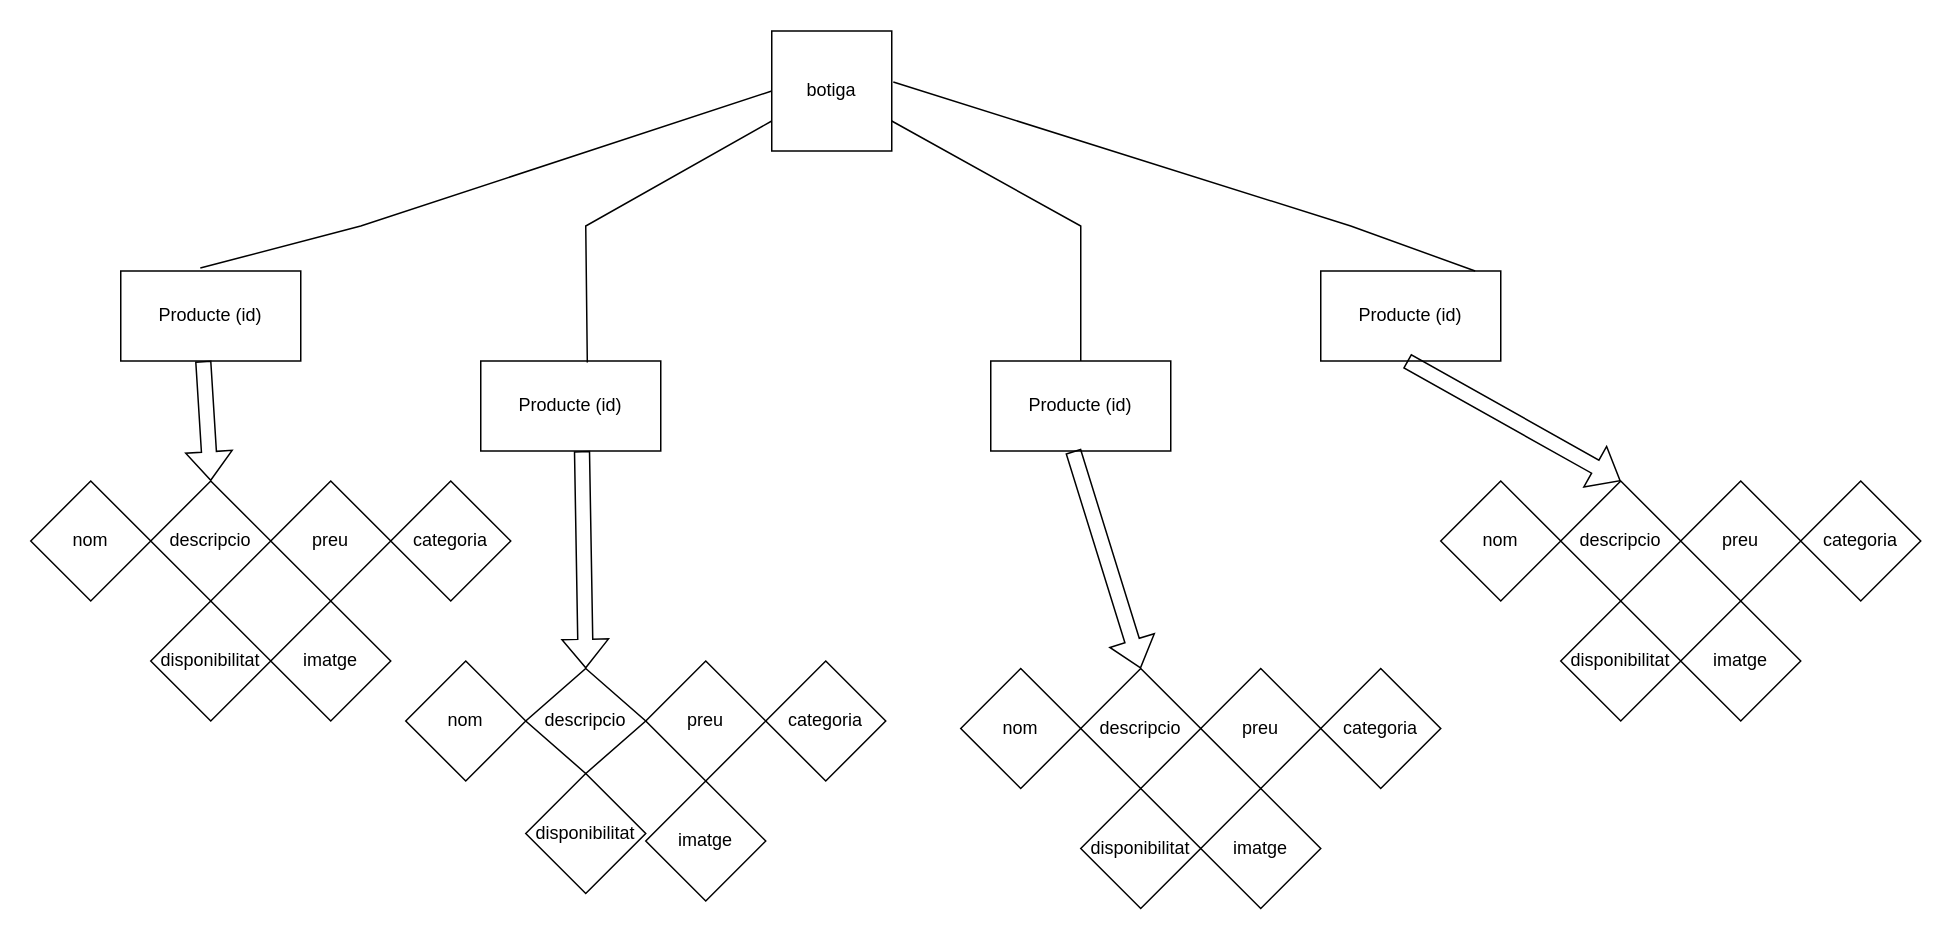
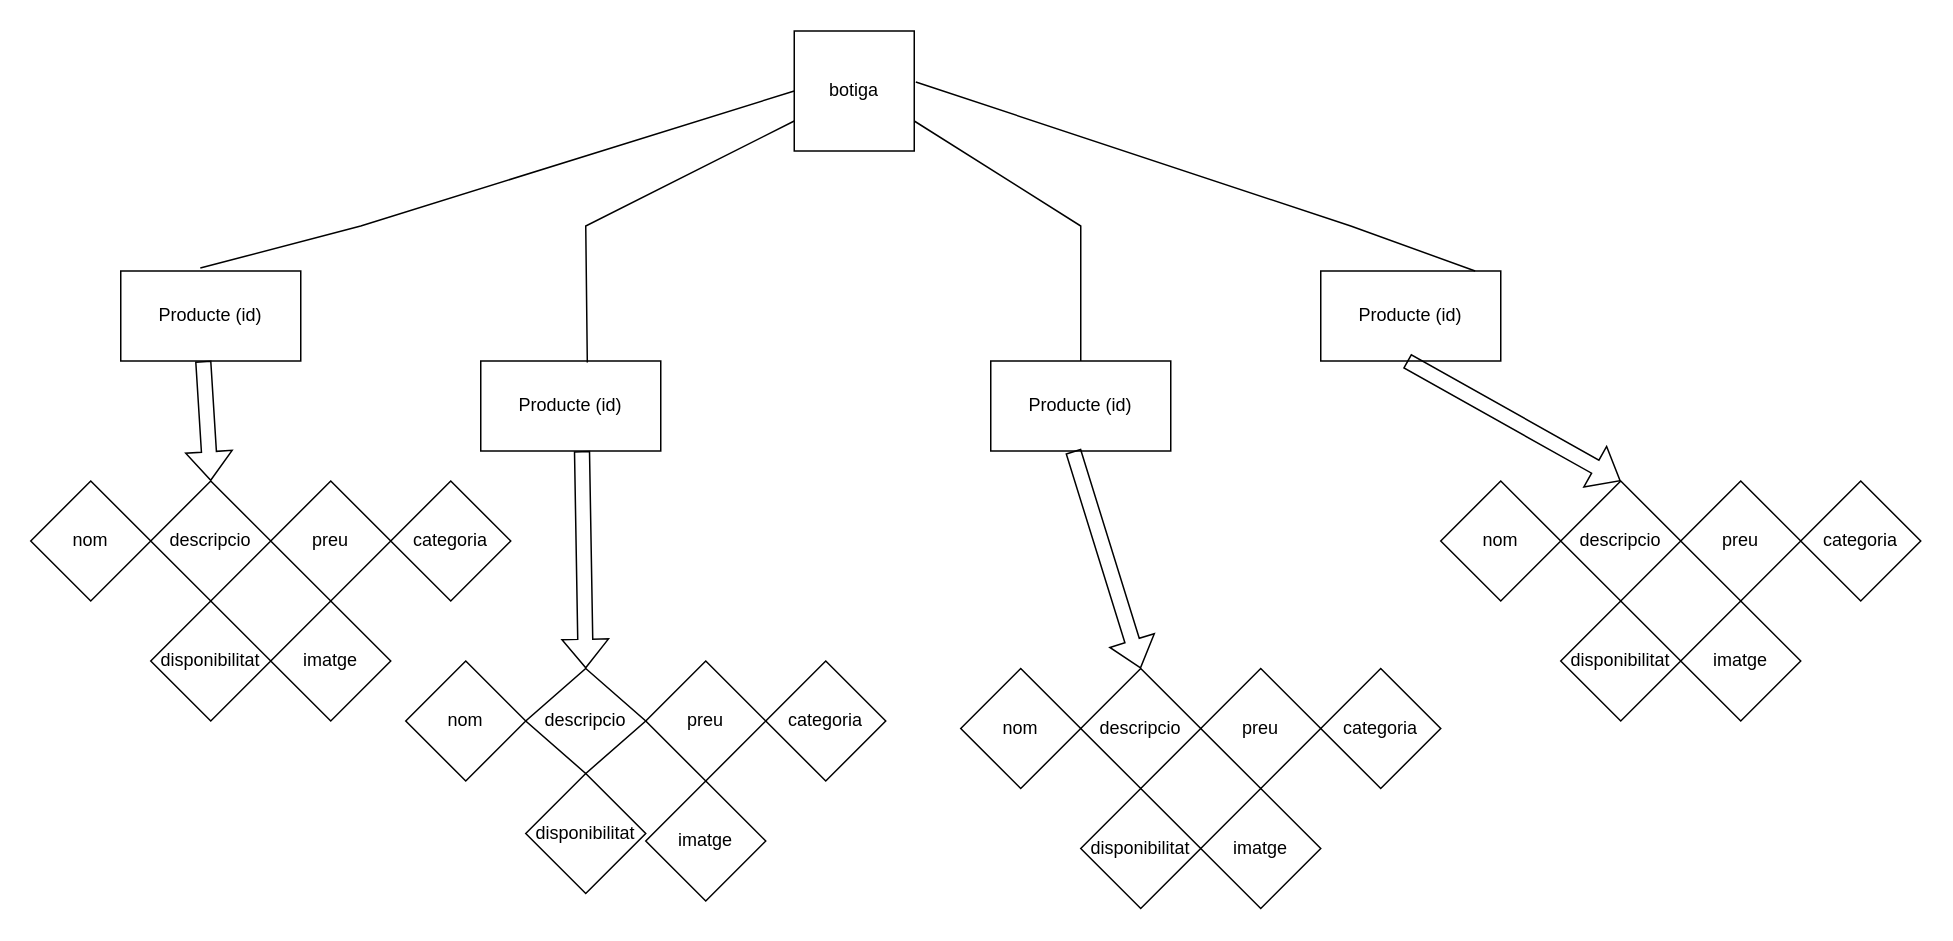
node "botiga": moved (832, 91) -> (854, 91)
